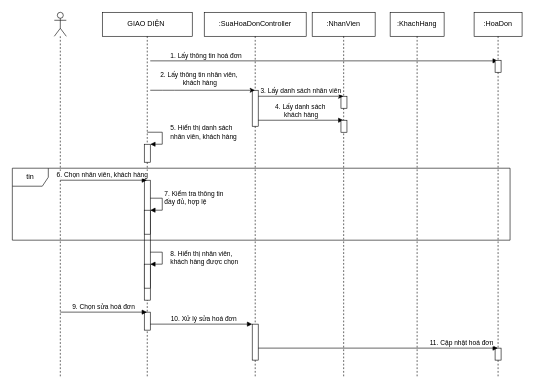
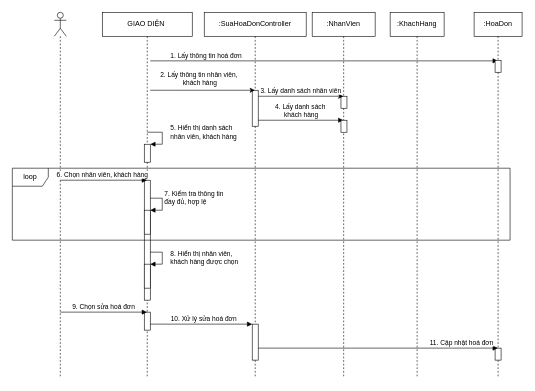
node "tin": label "tin" -> "loop"
